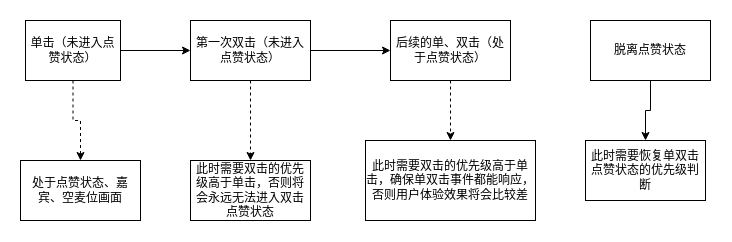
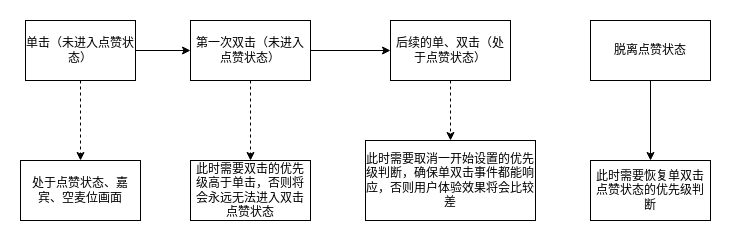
node "单击（未进入点赞状态）": size 95x60 -> 110x60
node "此时需要恢复单双击点赞状态的优先级判断": moved (646, 171) -> (651, 191)
node "此时需要双击的优先级高于单击，确保单双击事件都能响应，否则用户体验效果将会比较差": label "此时需要双击的优先级高于单击，确保单双击事件都能响应，否则用户体验效果将会比较差" -> "此时需要取消一开始设置的优先级判断，确保单双击事件都能响应，否则用户体验效果将会比较差"
